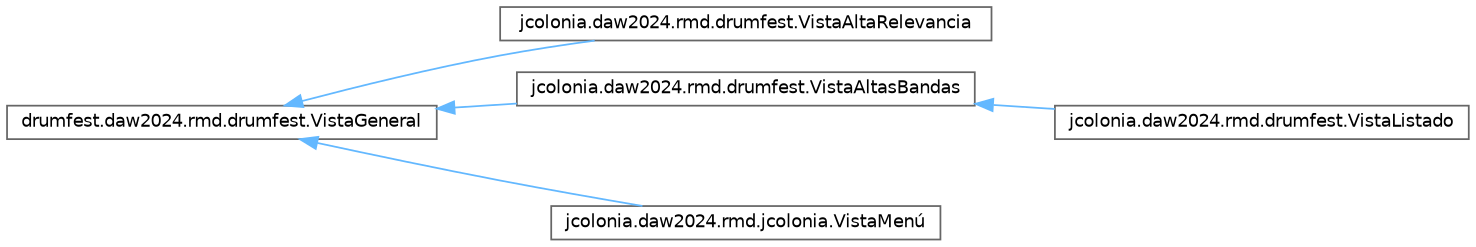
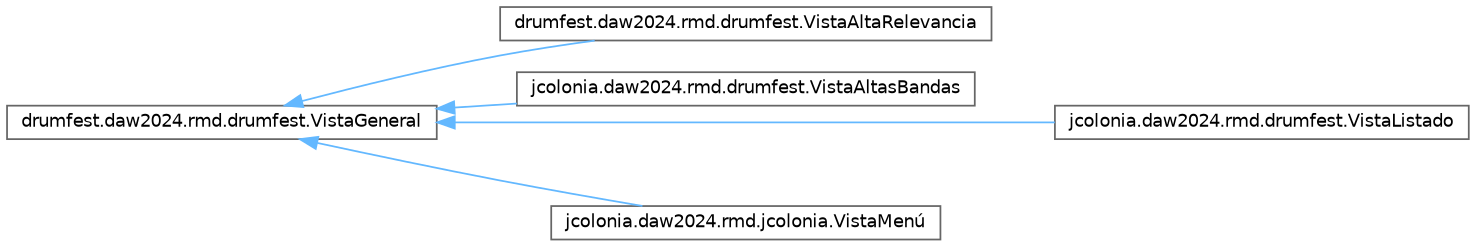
node "jcolonia.daw2024.rmd.drumfest.VistaAltaRelevancia": label "jcolonia.daw2024.rmd.drumfest.VistaAltaRelevancia" -> "drumfest.daw2024.rmd.drumfest.VistaAltaRelevancia"
edge "jcolonia.daw2024.rmd.drumfest.VistaListado" -> "jcolonia.daw2024.rmd.drumfest.VistaAltasBandas": now "jcolonia.daw2024.rmd.drumfest.VistaListado" -> "drumfest.daw2024.rmd.drumfest.VistaGeneral"
